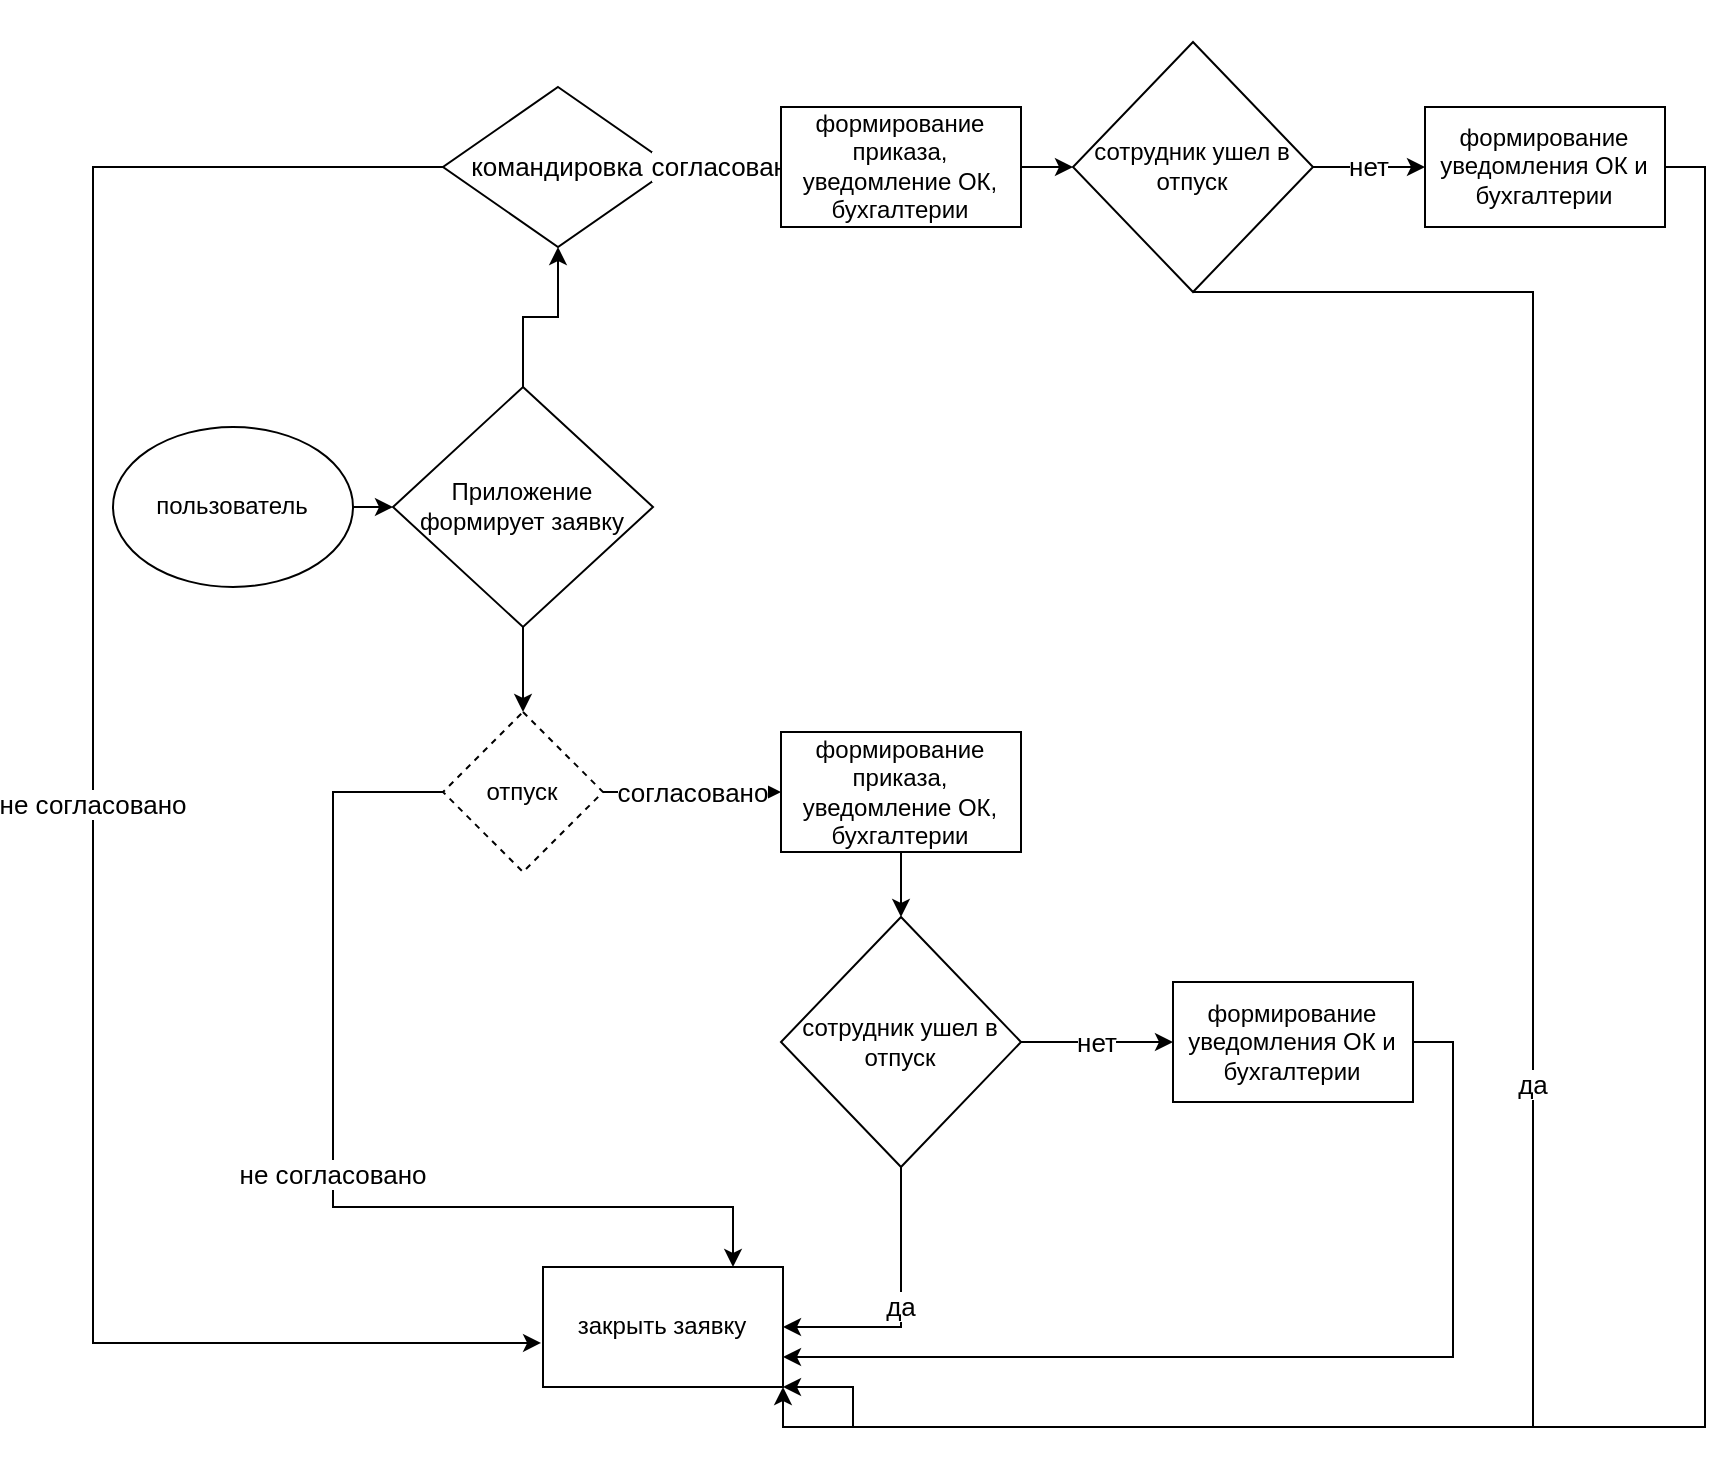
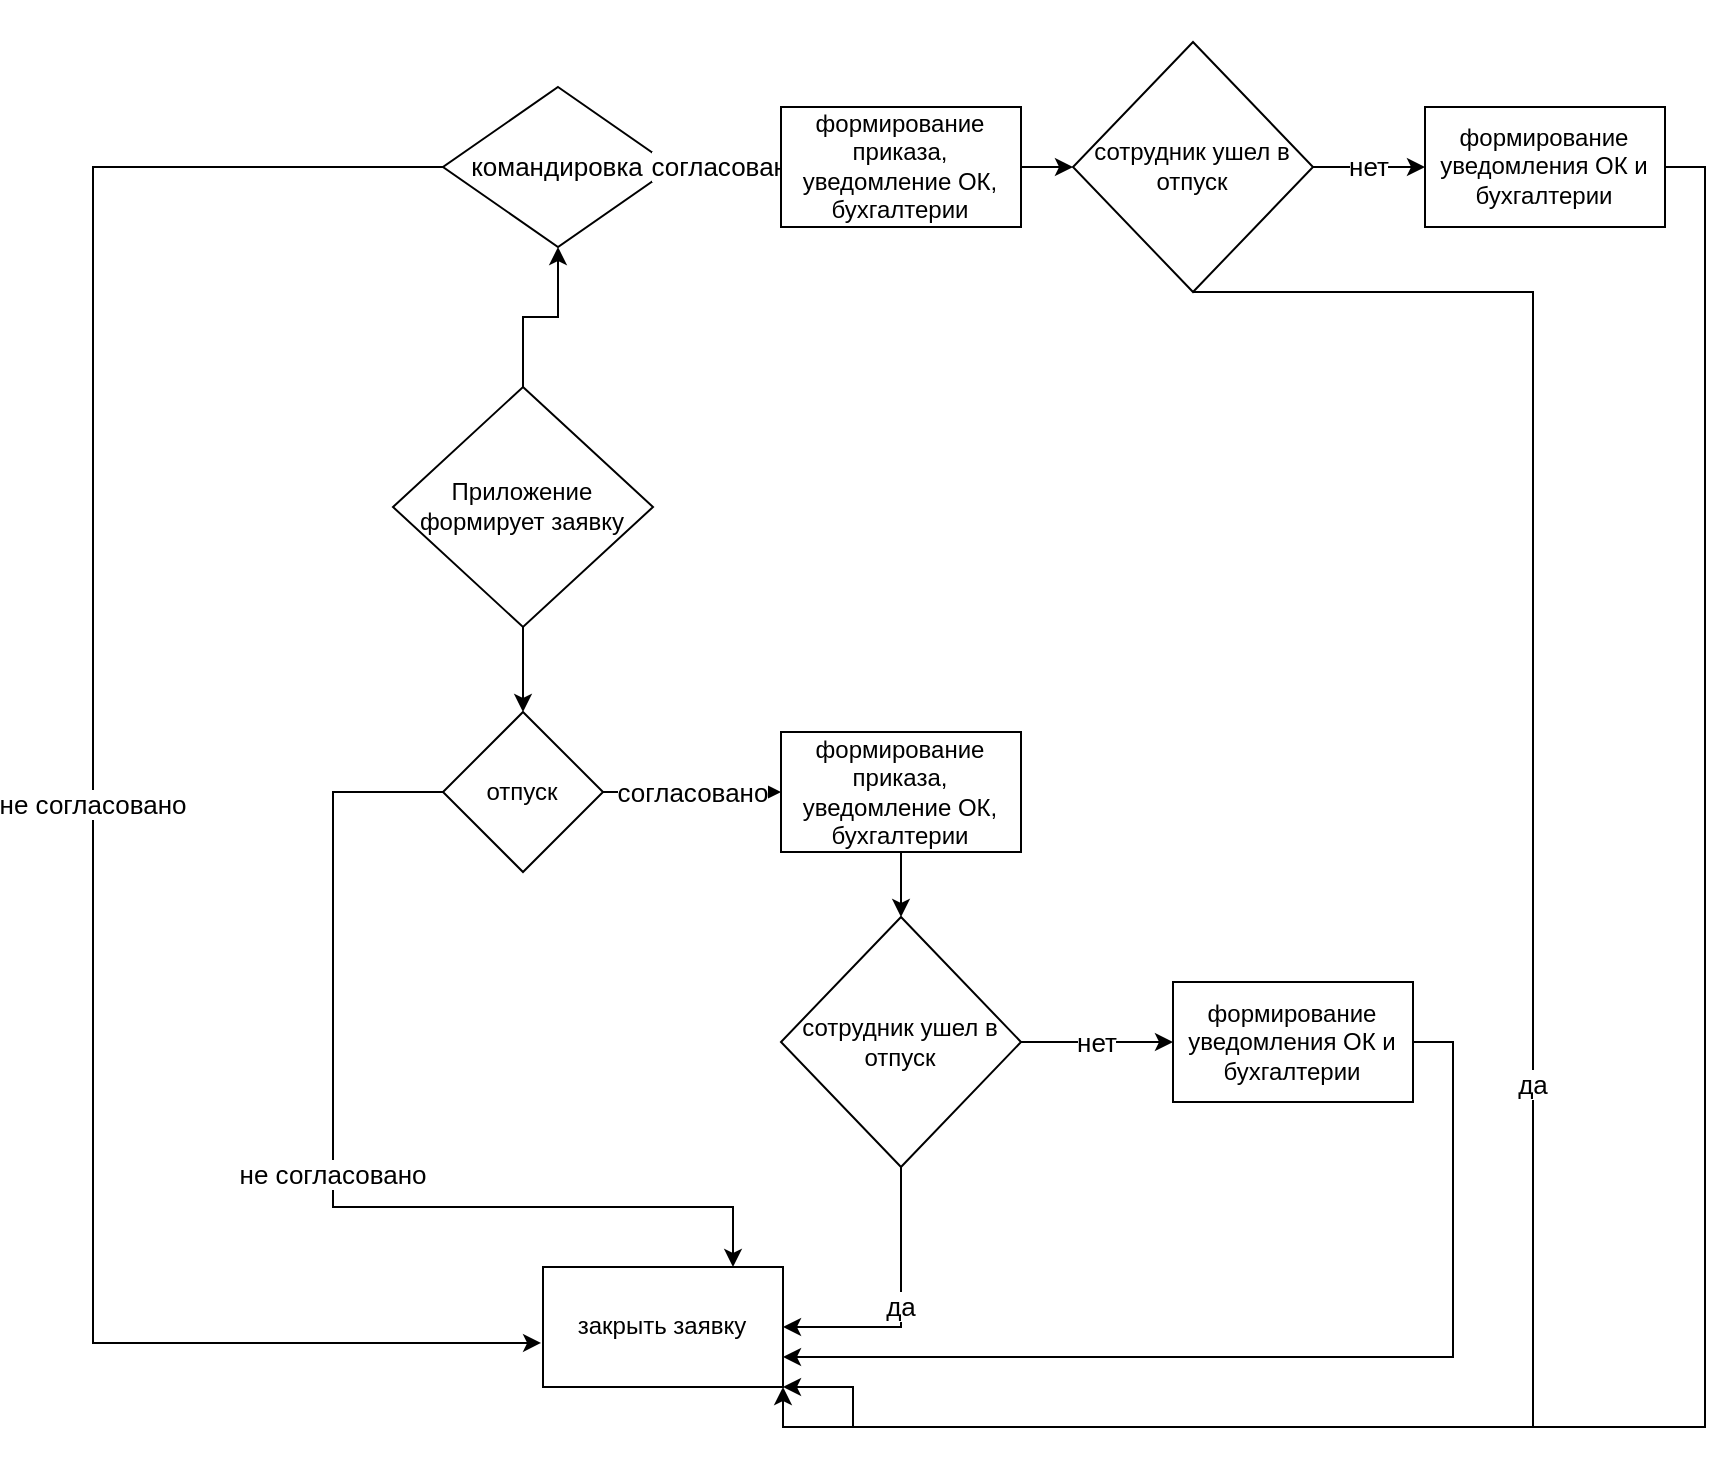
node "пользователь": removed
edge "пользователь" -> "Приложение формирует заявку": removed
node "отпуск": style dashed -> solid
